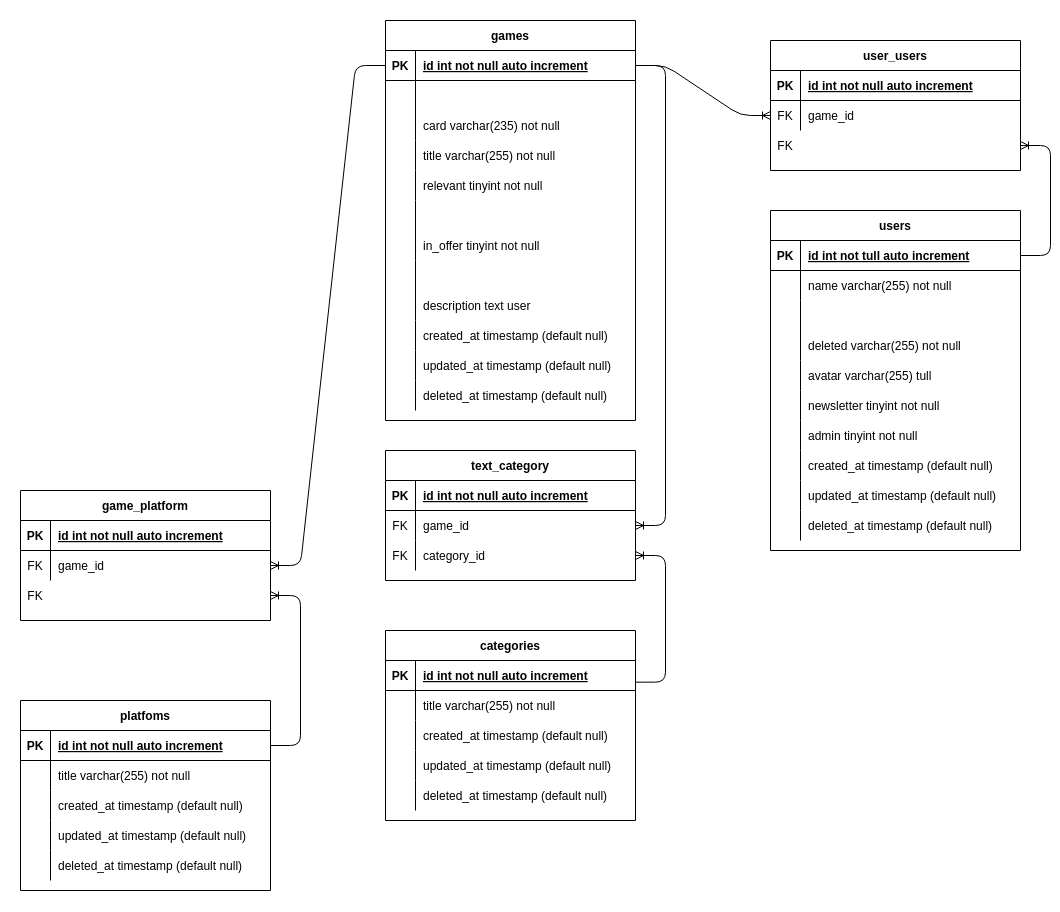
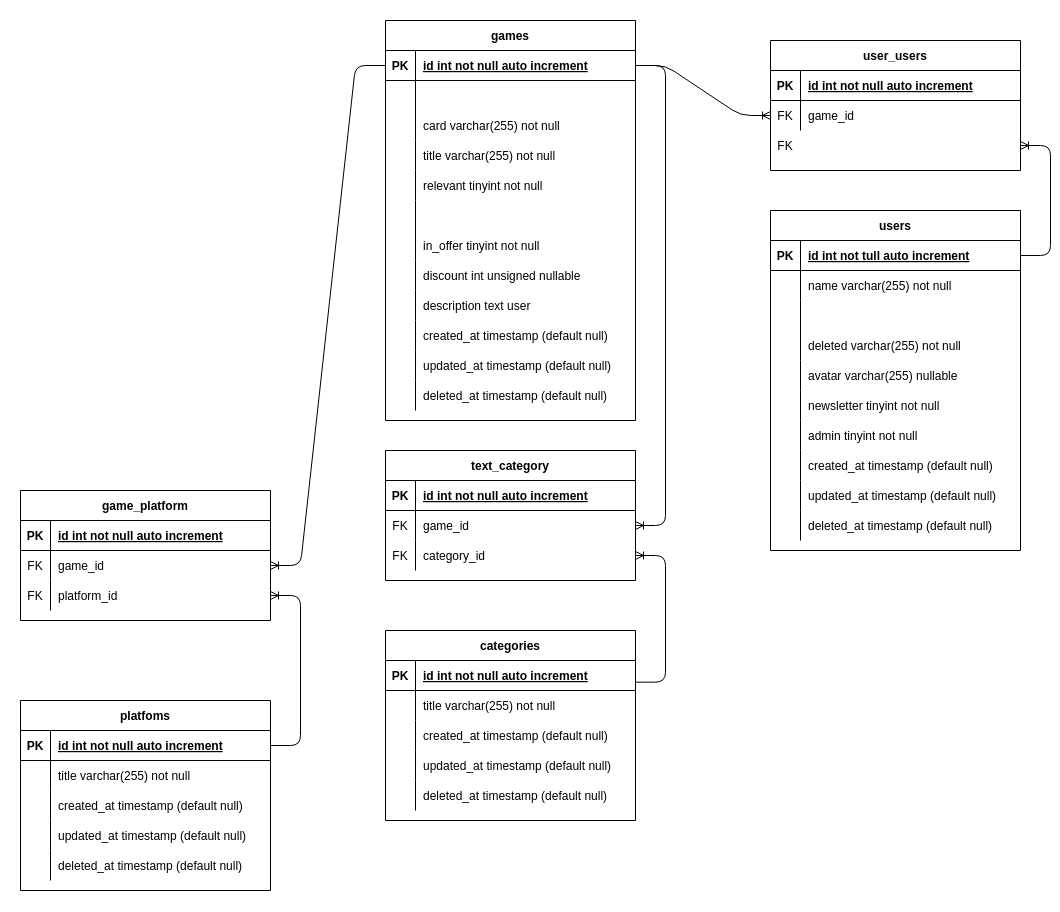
node "card varchar(235) not null": label "card varchar(235) not null" -> "card varchar(255) not null"
node "discount int unsigned nullable": added
node "avatar varchar(255) tull": label "avatar varchar(255) tull" -> "avatar varchar(255) nullable"
node "platform_id": added
